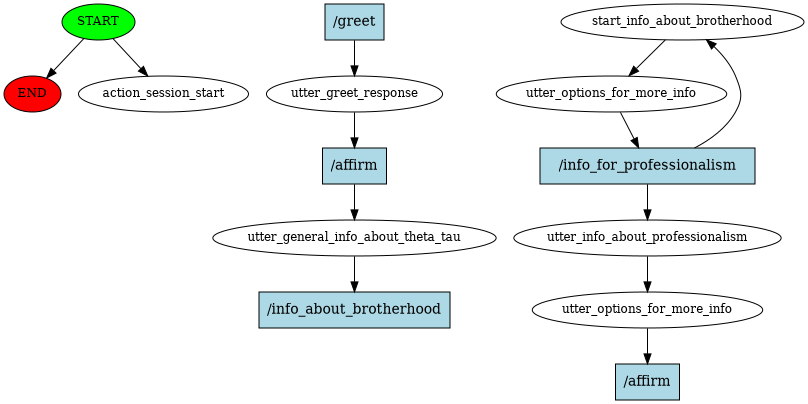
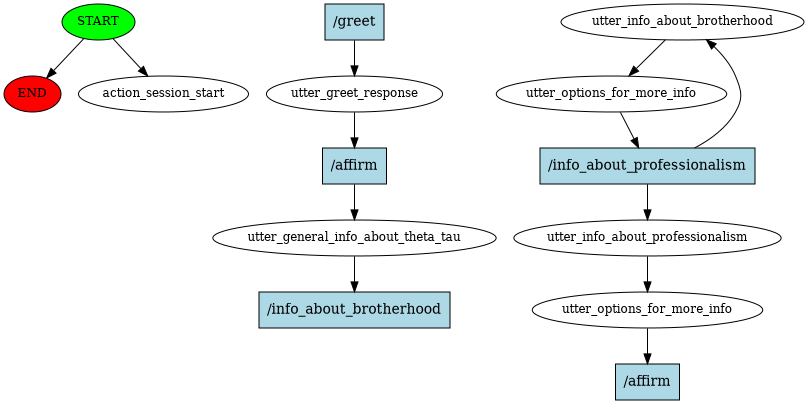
node "start_info_about_brotherhood": label "start_info_about_brotherhood" -> "utter_info_about_brotherhood"
node "/info_for_professionalism": label "/info_for_professionalism" -> "/info_about_professionalism"
